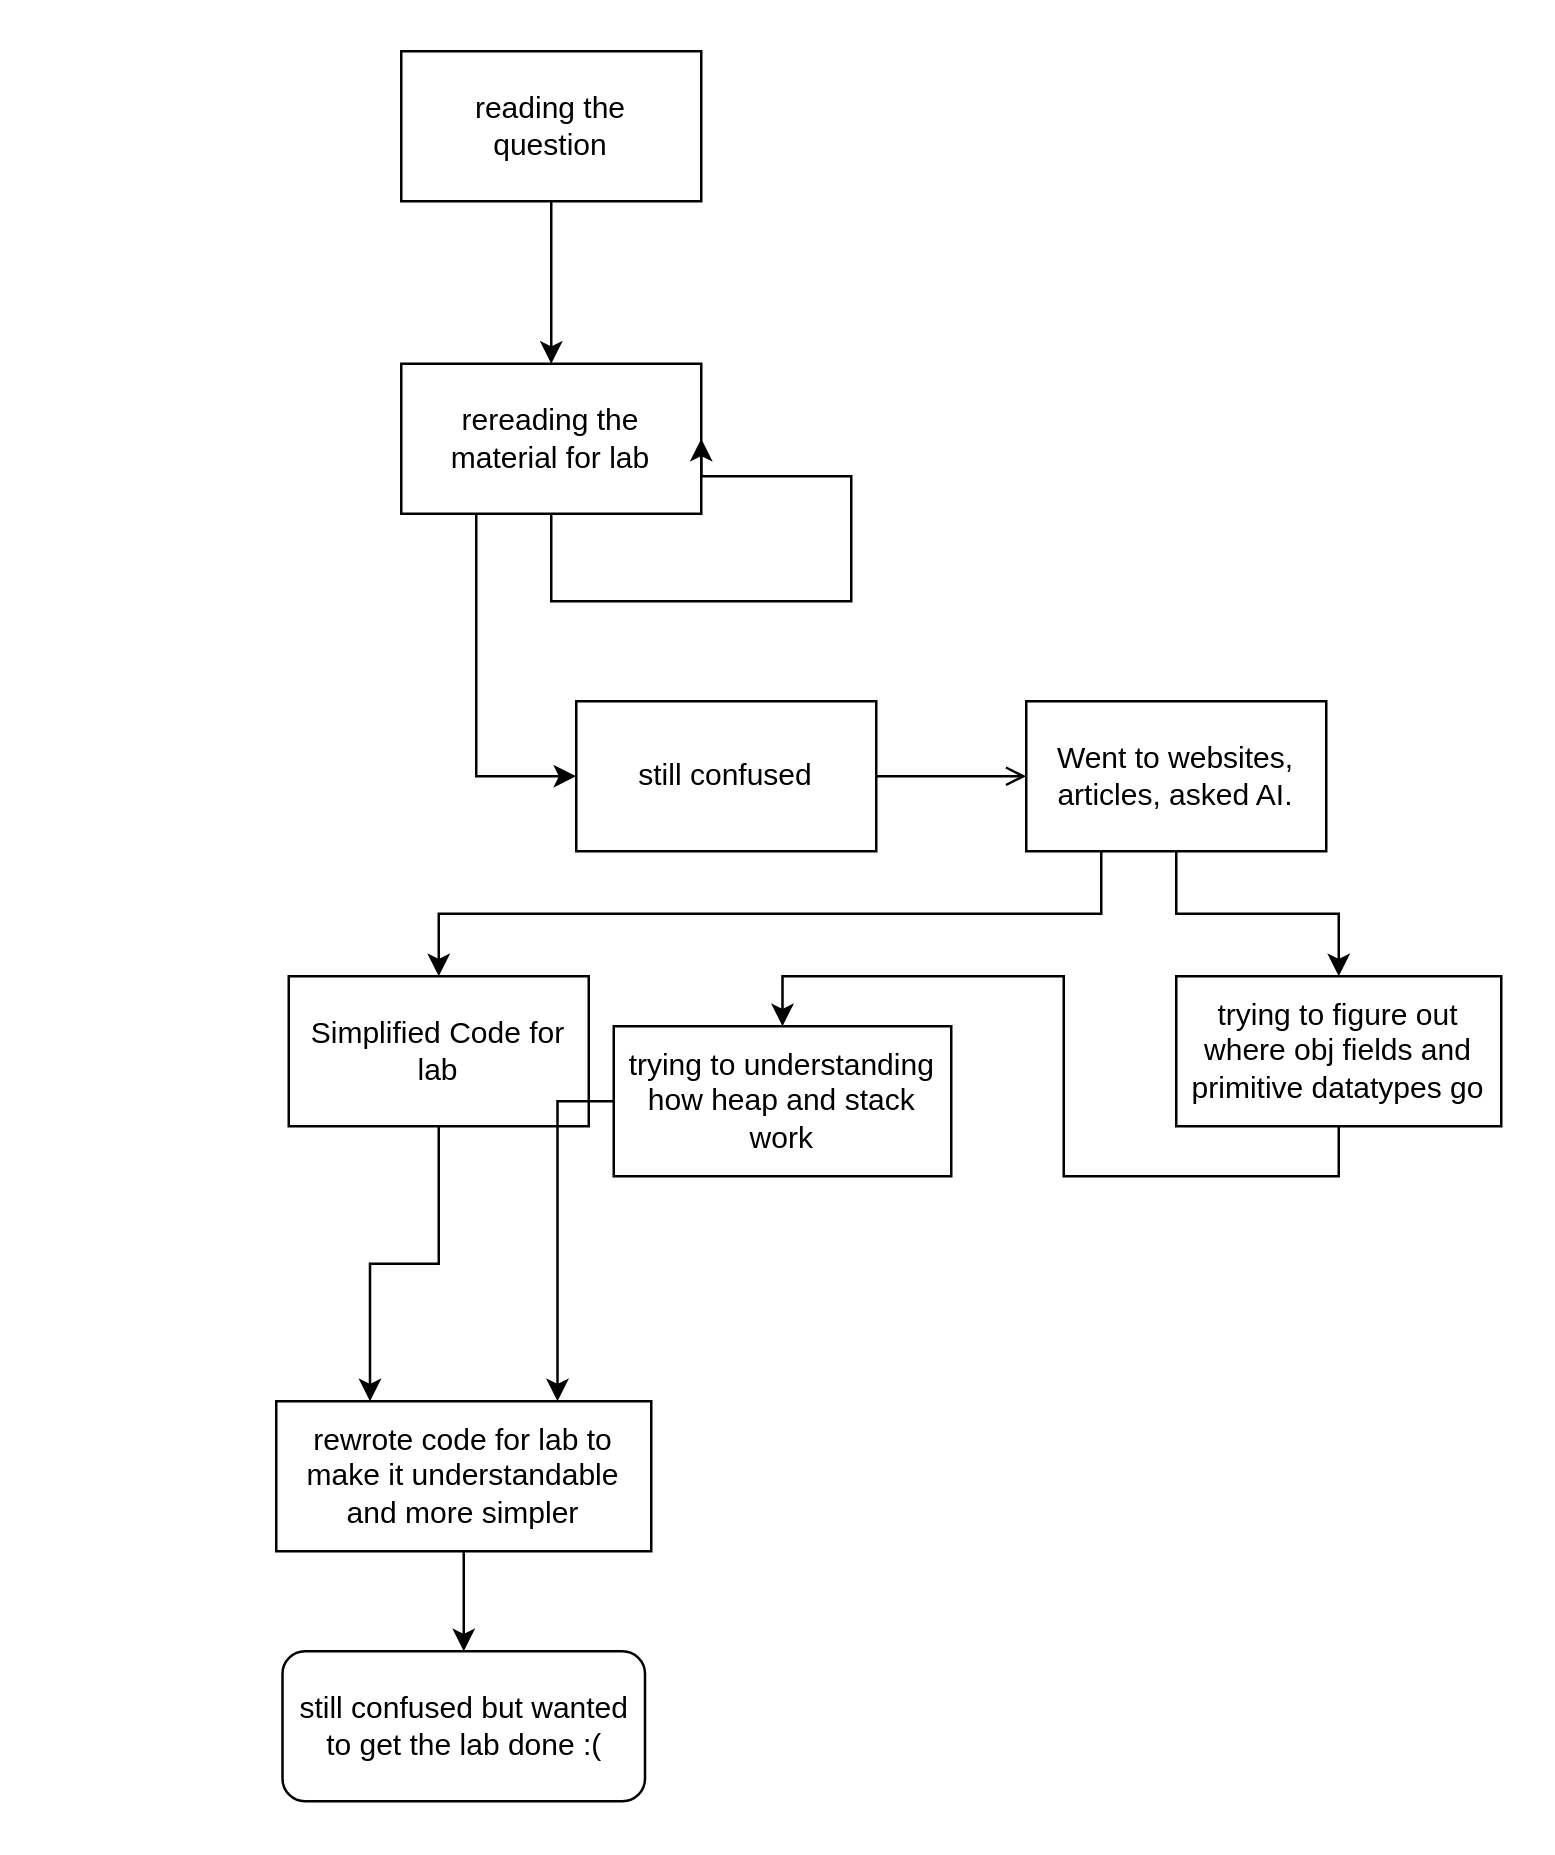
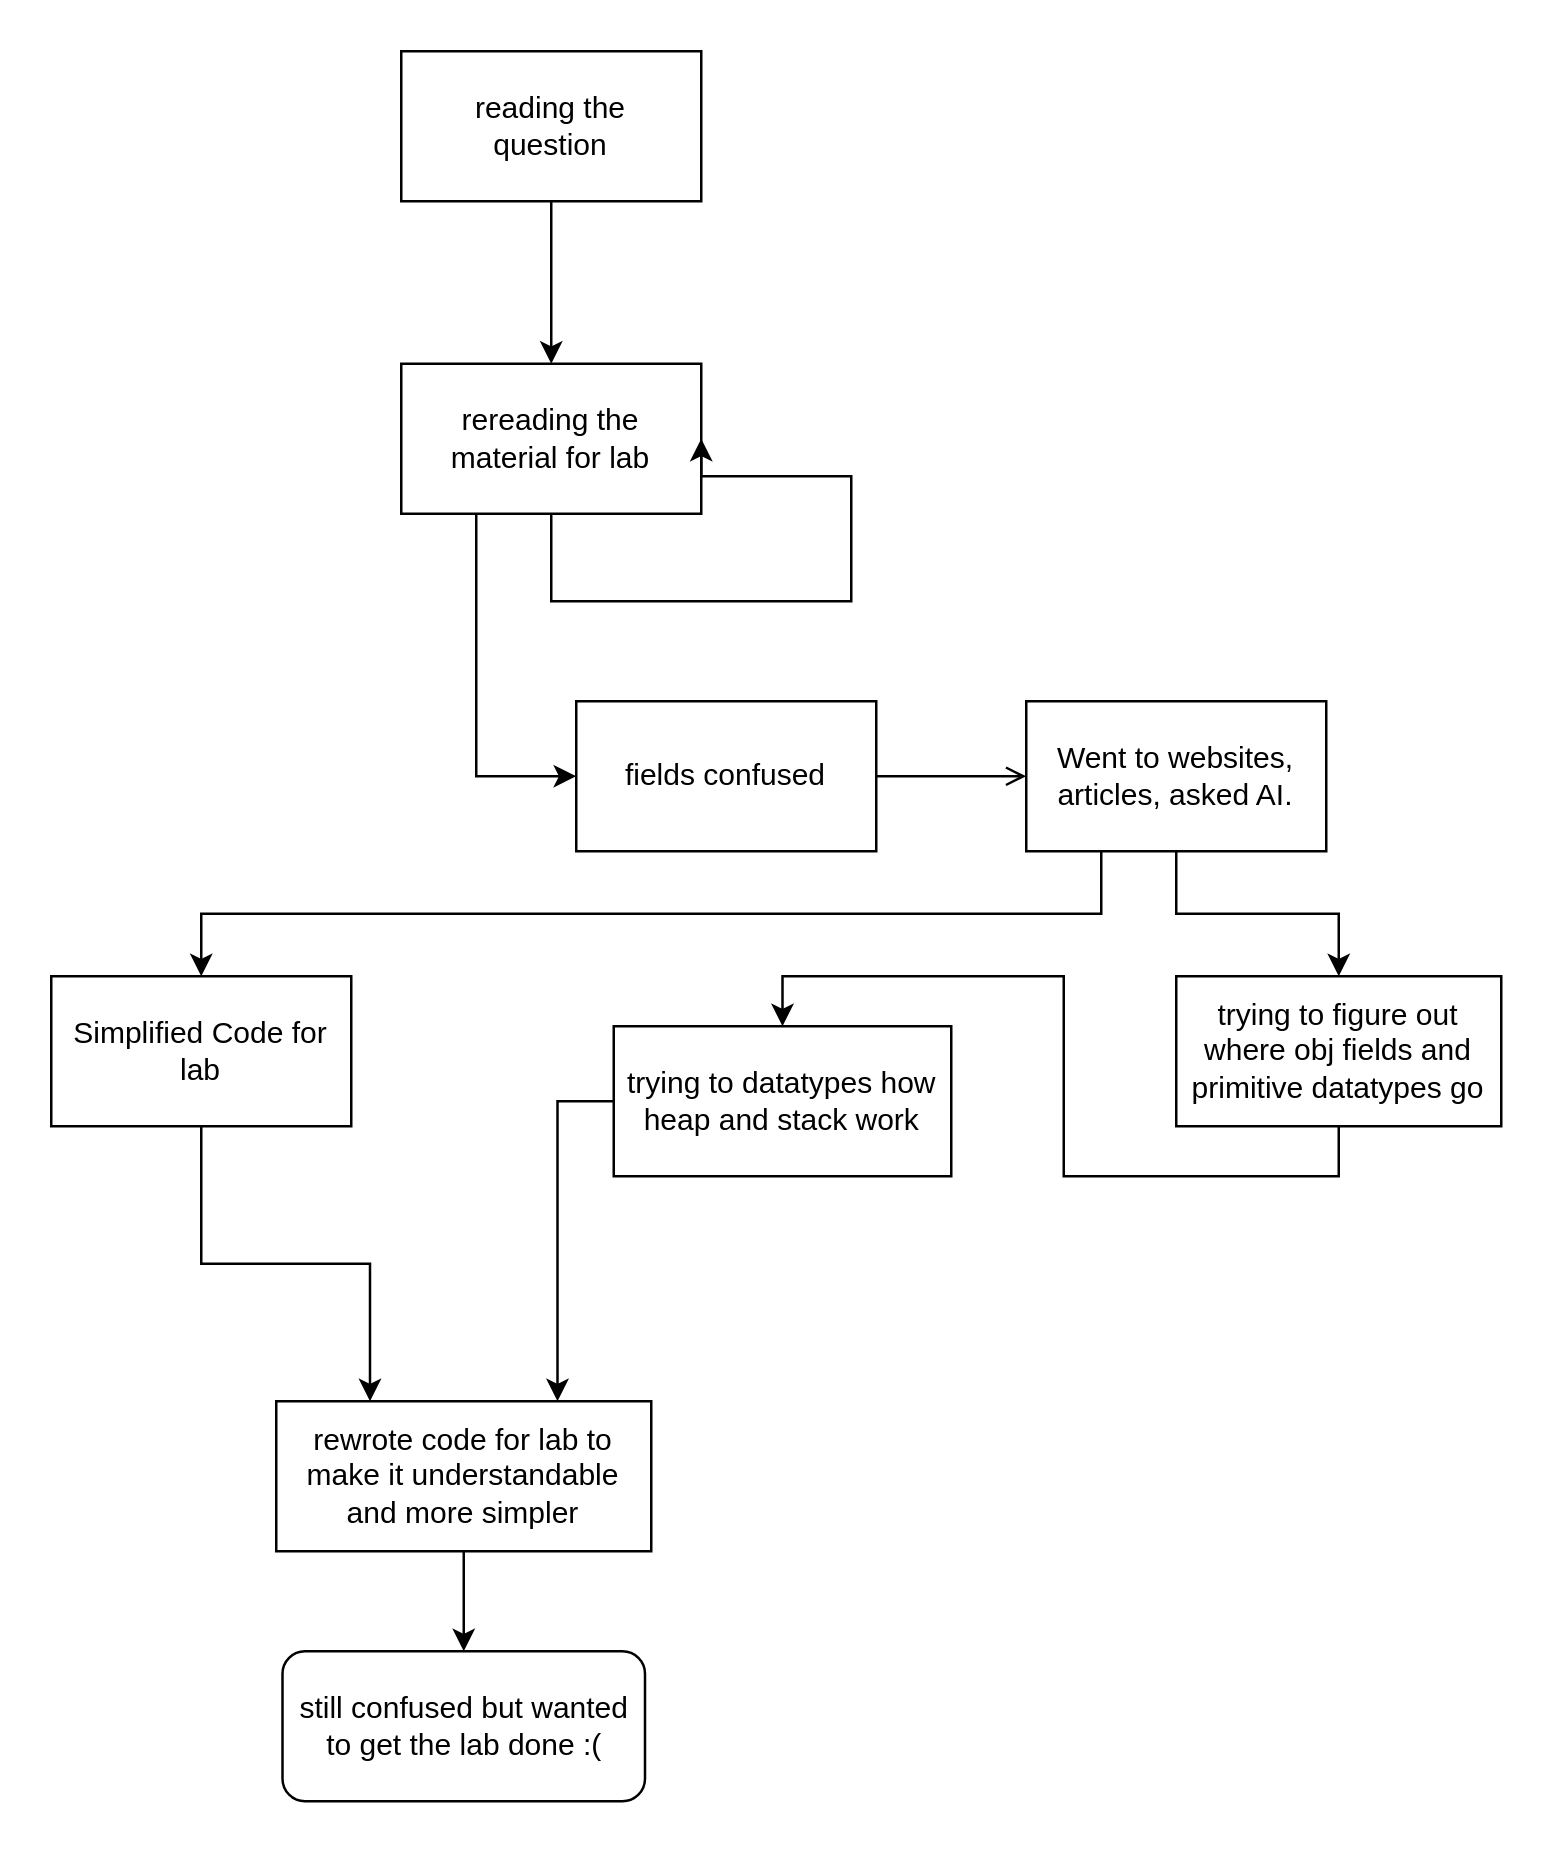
node "still confused": label "still confused" -> "fields confused"
node "Simplified Code for lab": moved (439, 1051) -> (201, 1051)
node "trying to understanding how heap and stack work": label "trying to understanding how heap and stack work" -> "trying to datatypes how heap and stack work"
